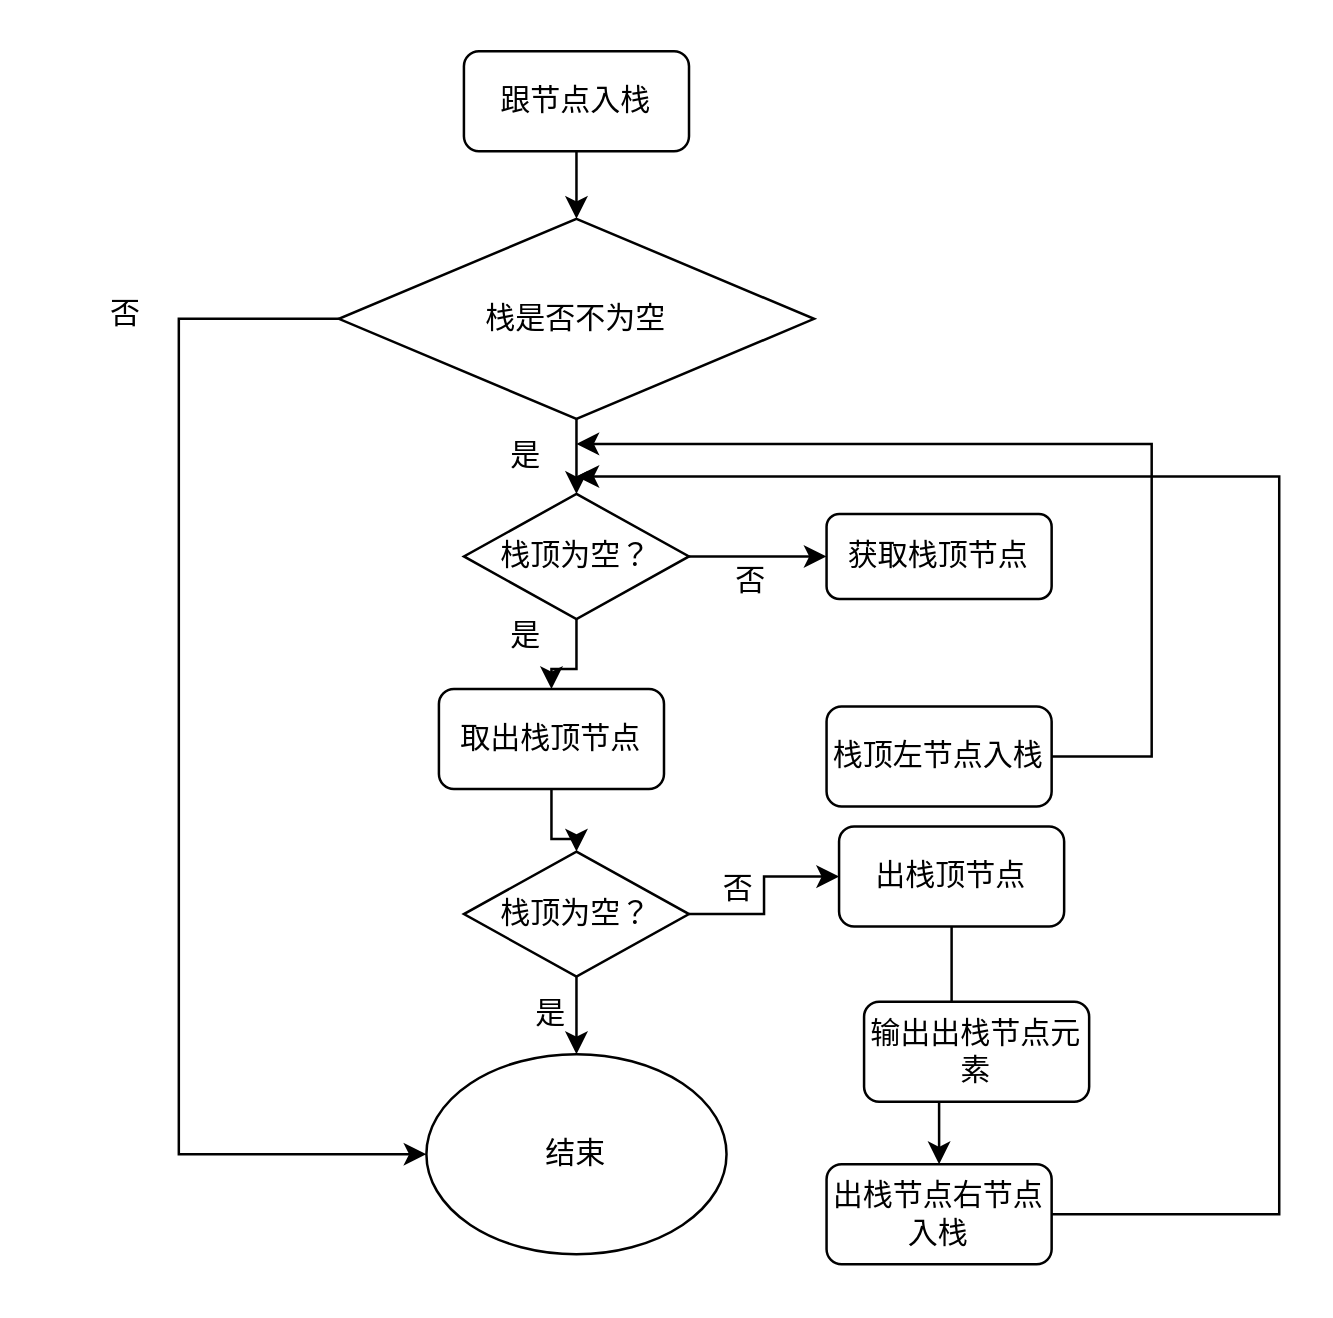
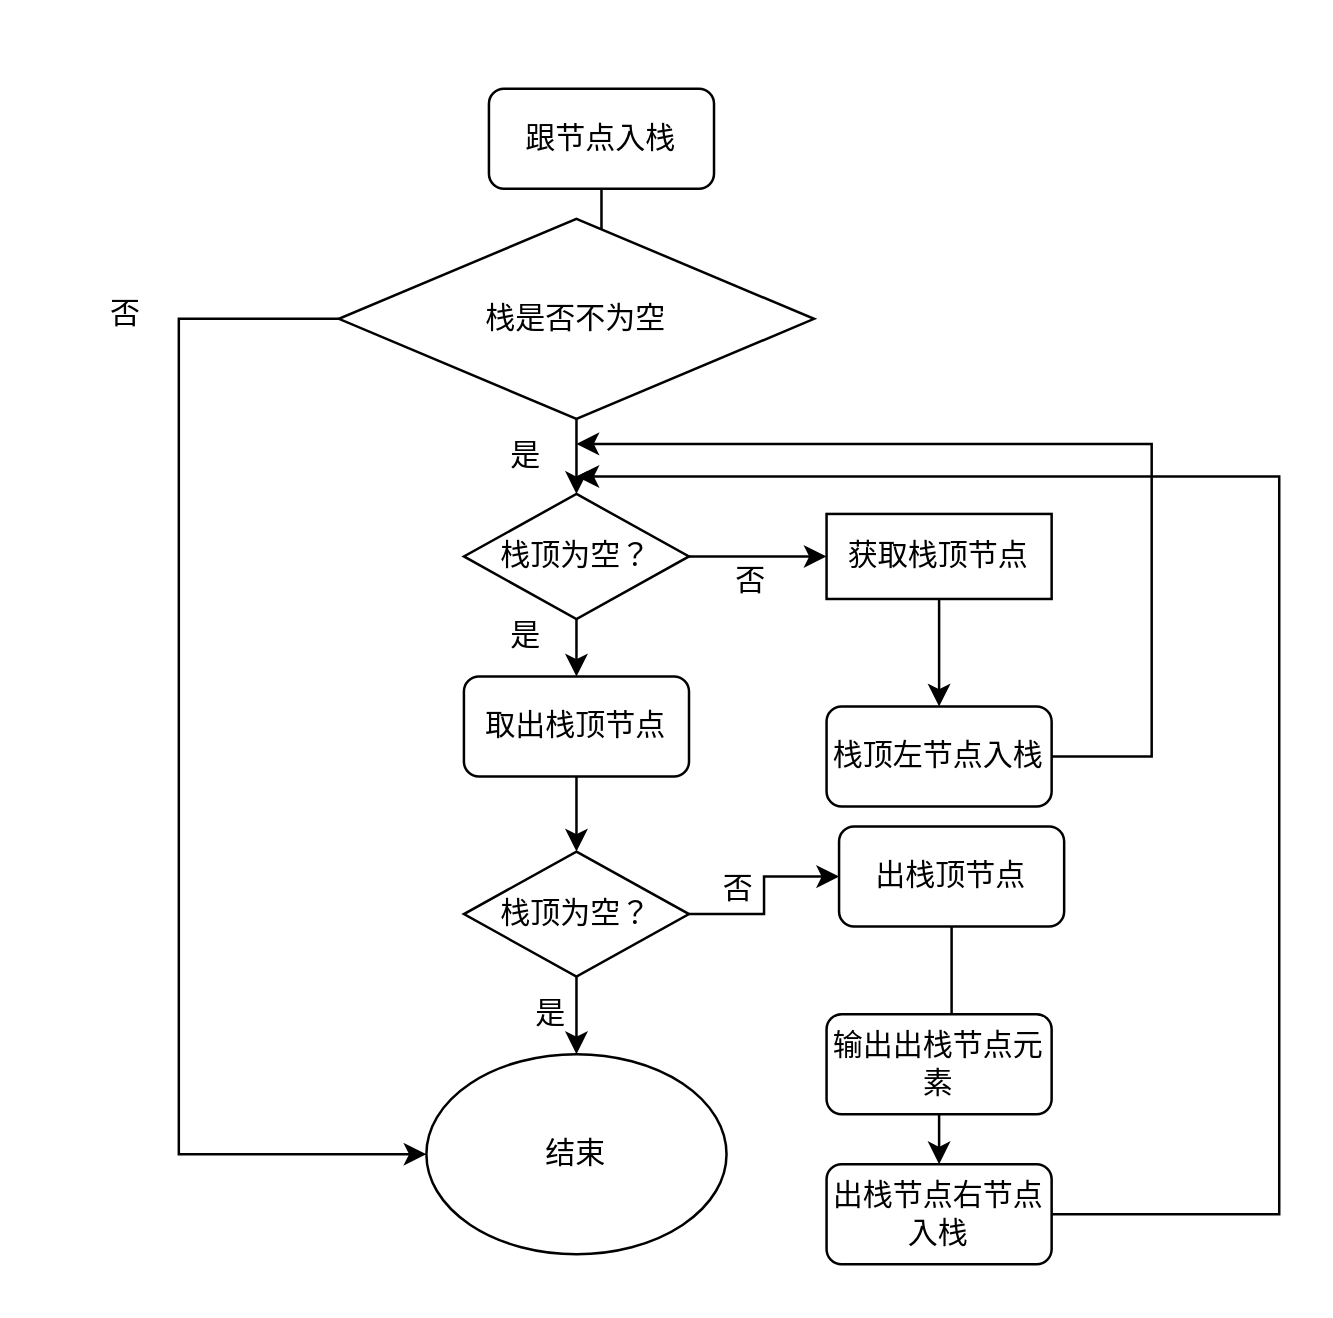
node "跟节点入栈": moved (576, 101) -> (601, 139)
node "获取栈顶节点": shape rounded rectangle -> rectangle
edge "获取栈顶节点" -> "栈顶左节点入栈": added
node "取出栈顶节点": moved (551, 739) -> (576, 726)
node "输出出栈节点元素": moved (976, 1051) -> (939, 1064)
